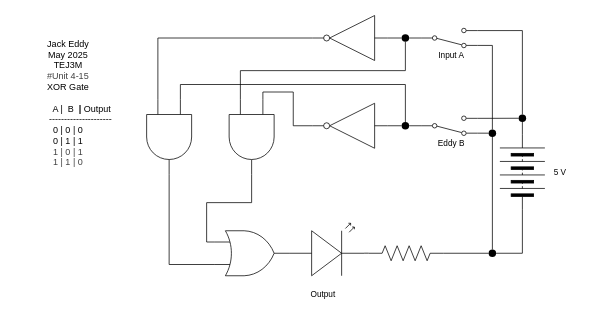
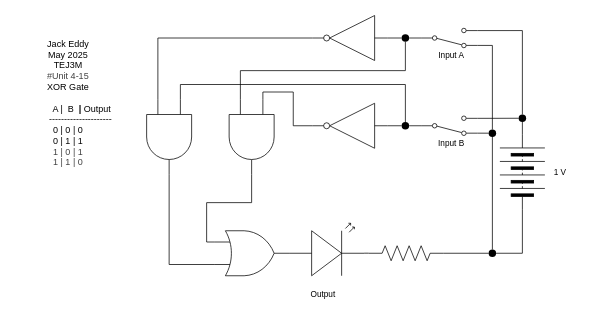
node "Eddy B": label "Eddy B" -> "Input B"
node "5 V": label "5 V" -> "1 V"
